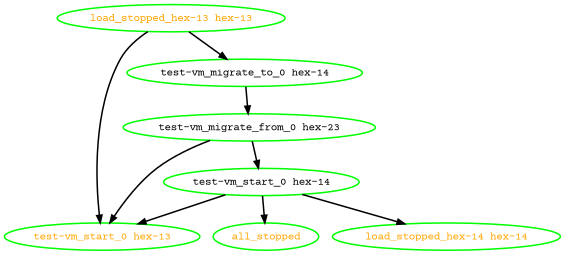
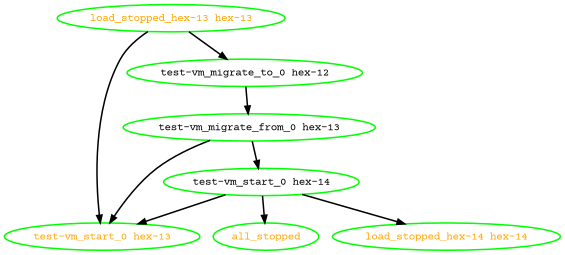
node "test-vm_migrate_to_0 hex-14": label "test-vm_migrate_to_0 hex-14" -> "test-vm_migrate_to_0 hex-12"
node "test-vm_migrate_from_0 hex-23": label "test-vm_migrate_from_0 hex-23" -> "test-vm_migrate_from_0 hex-13"
